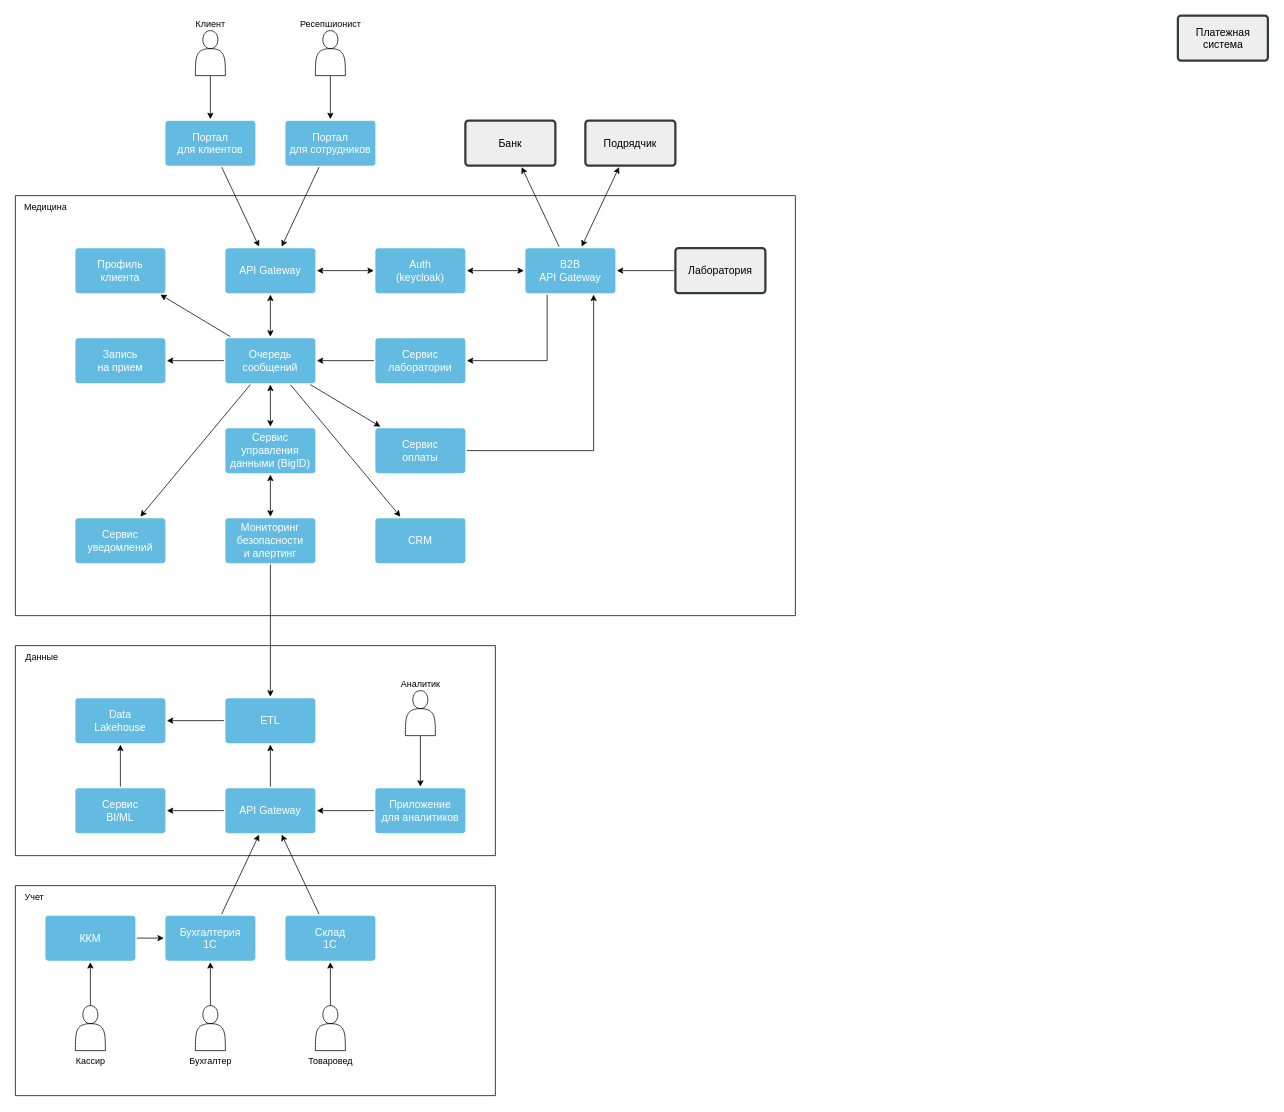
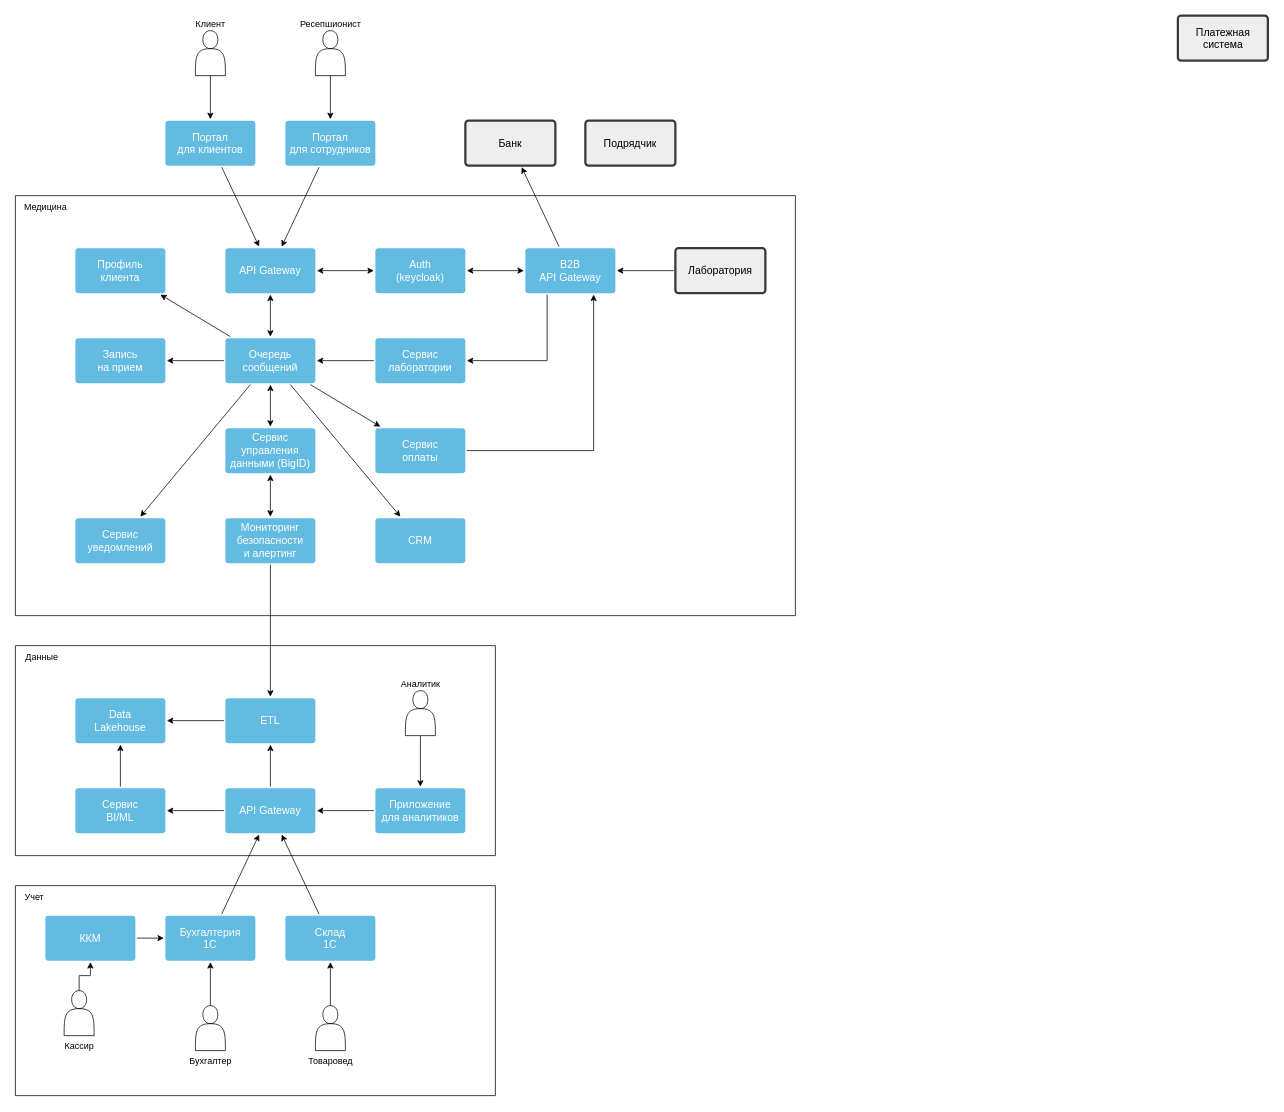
edge "Подрядчик" -- "B2B API Gateway": removed
node "Кассир": moved (90, 1028) -> (79, 1013)
